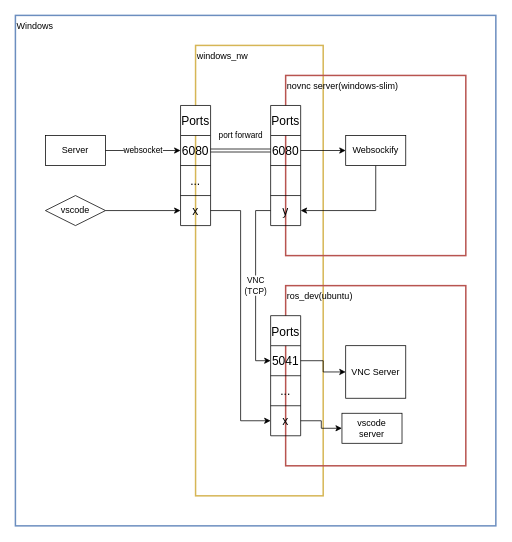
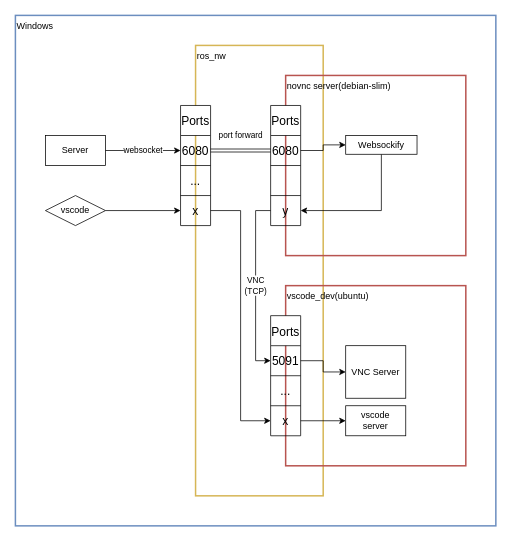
node "windows_nw": label "windows_nw" -> "ros_nw"
node "novnc server(windows-slim)": label "novnc server(windows-slim)" -> "novnc server(debian-slim)"
node "Websockify": size 60x30 -> 71x19
node "ros_dev(ubuntu)": label "ros_dev(ubuntu)" -> "vscode_dev(ubuntu)"
node "5041": label "5041" -> "5091"
node "vscode server": moved (372, 428) -> (375, 420)
